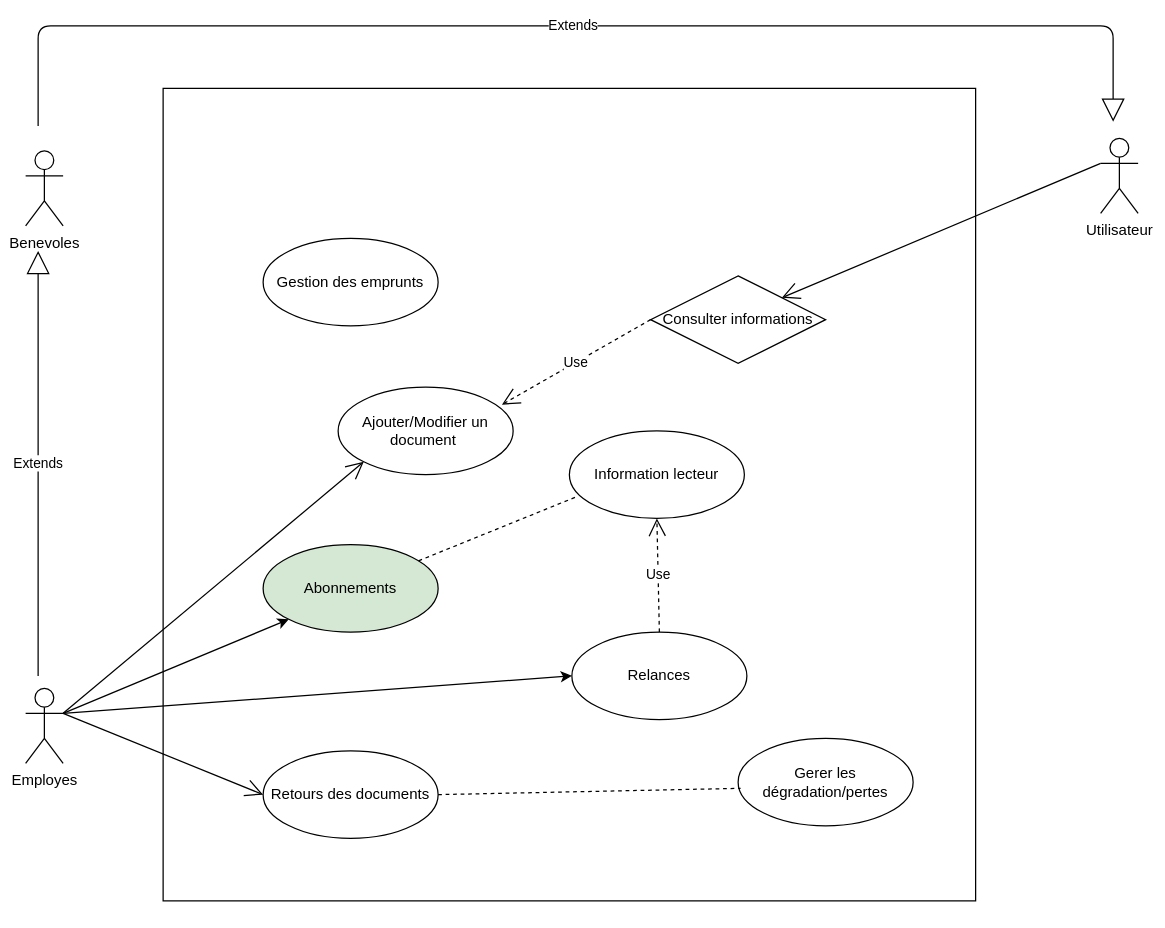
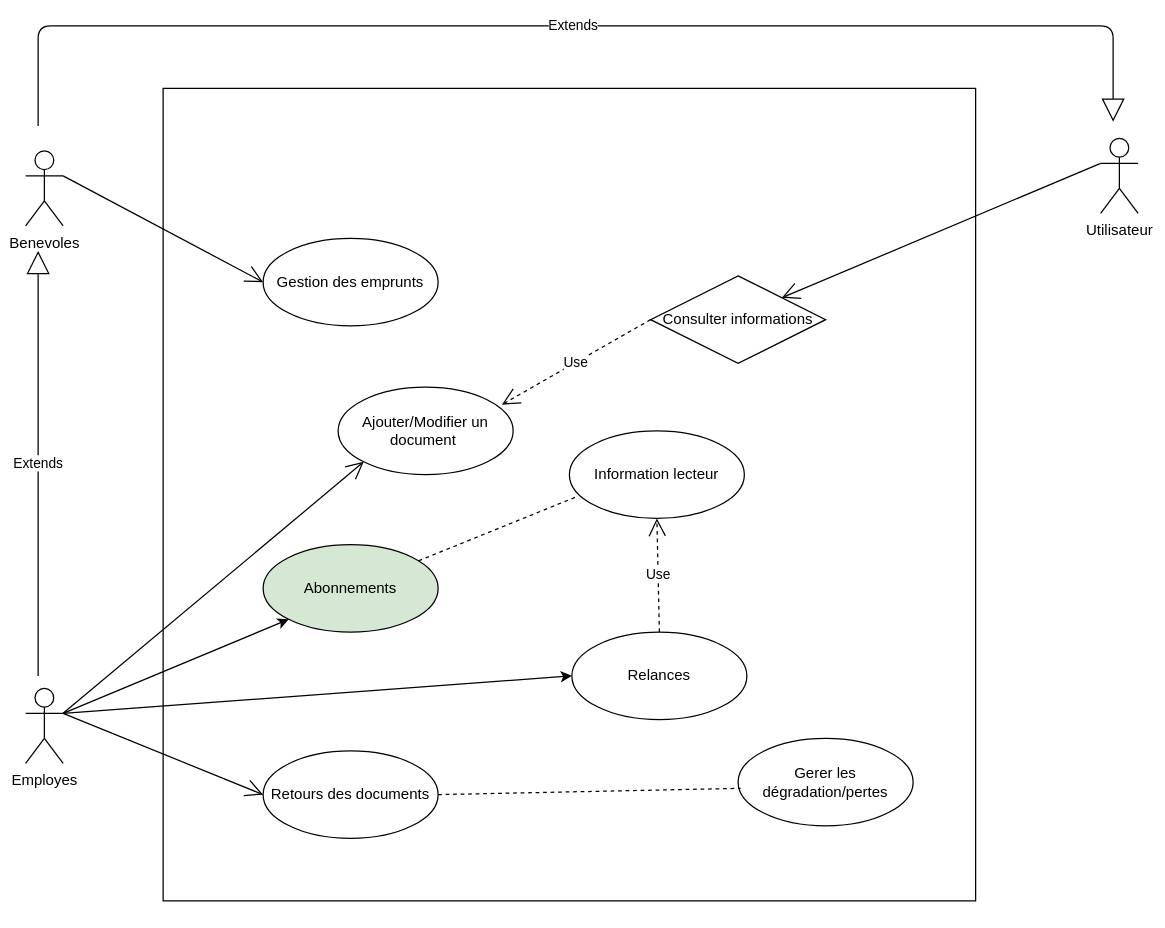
edge "Benevoles" -> "Gestion des emprunts": added
